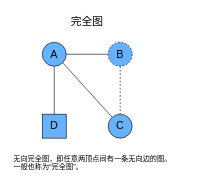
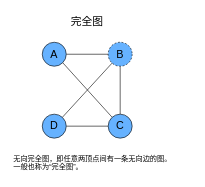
edge "B" -- "D": added
edge "A" -- "D": removed
edge "B" -- "C": style dashed -> solid
node "D": shape rectangle -> ellipse
edge "D" -- "C": added
